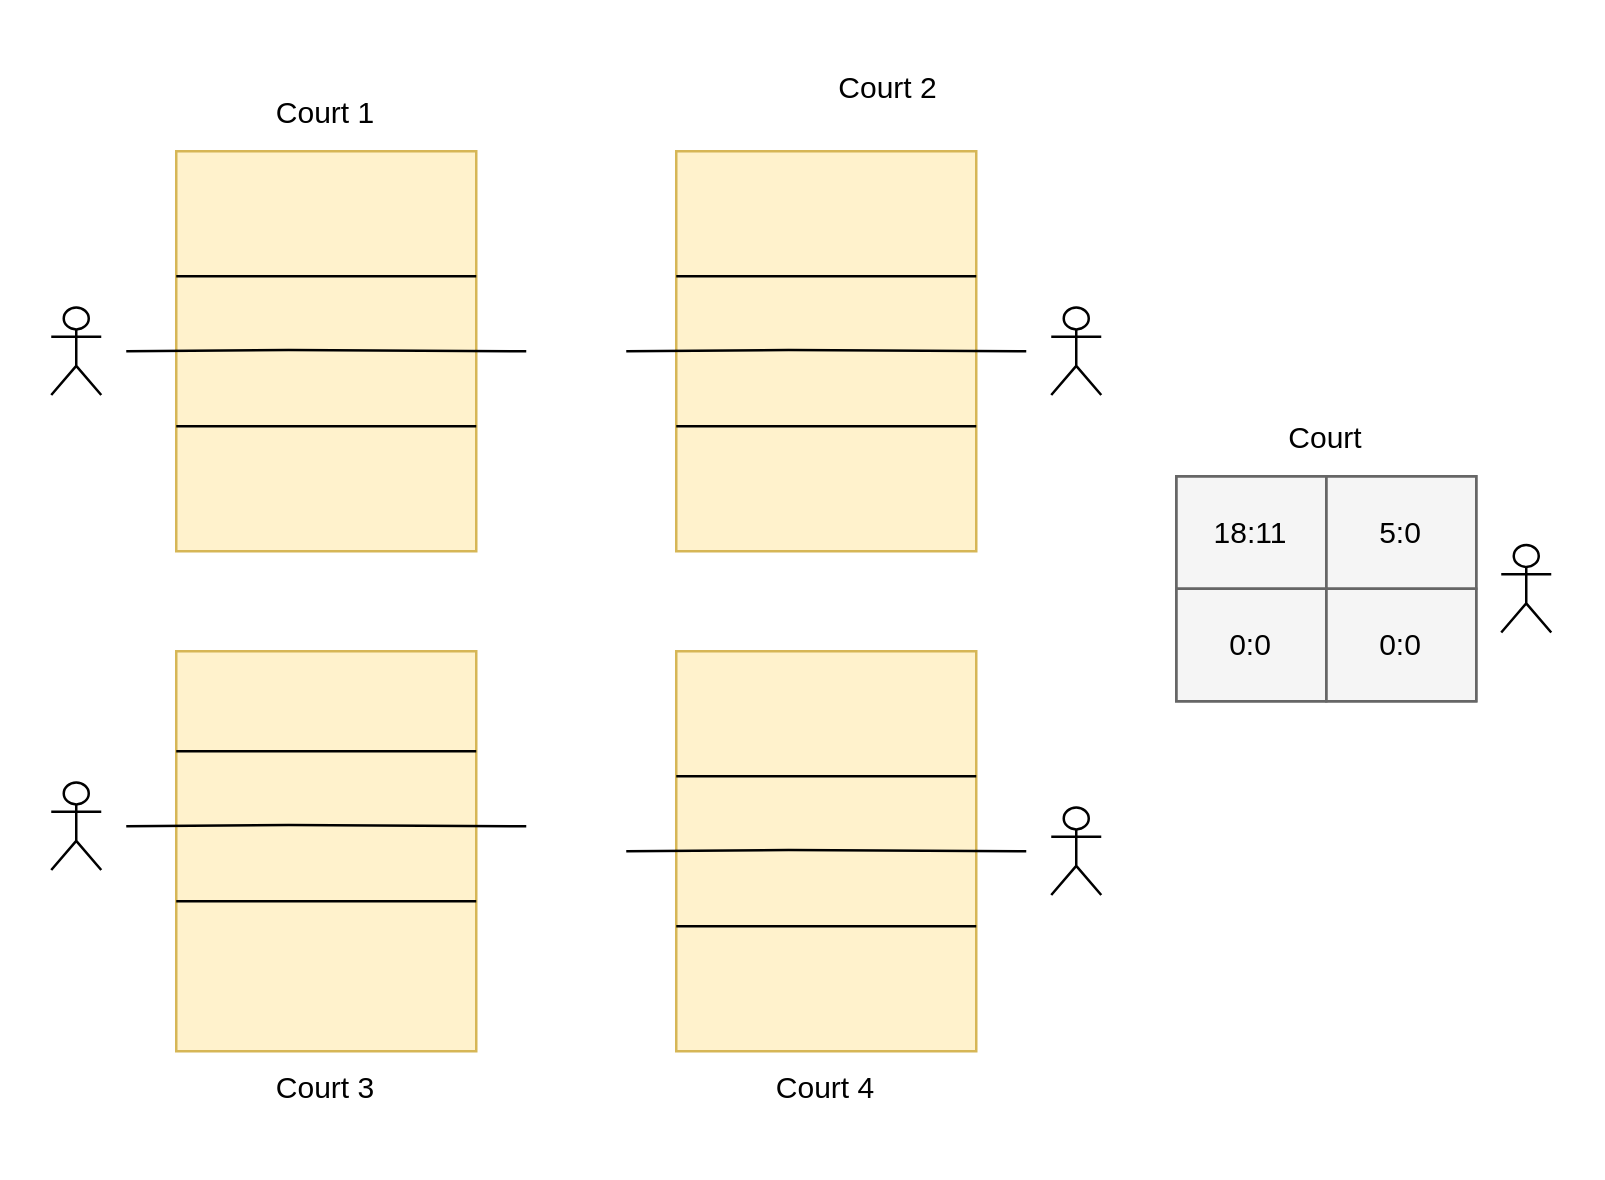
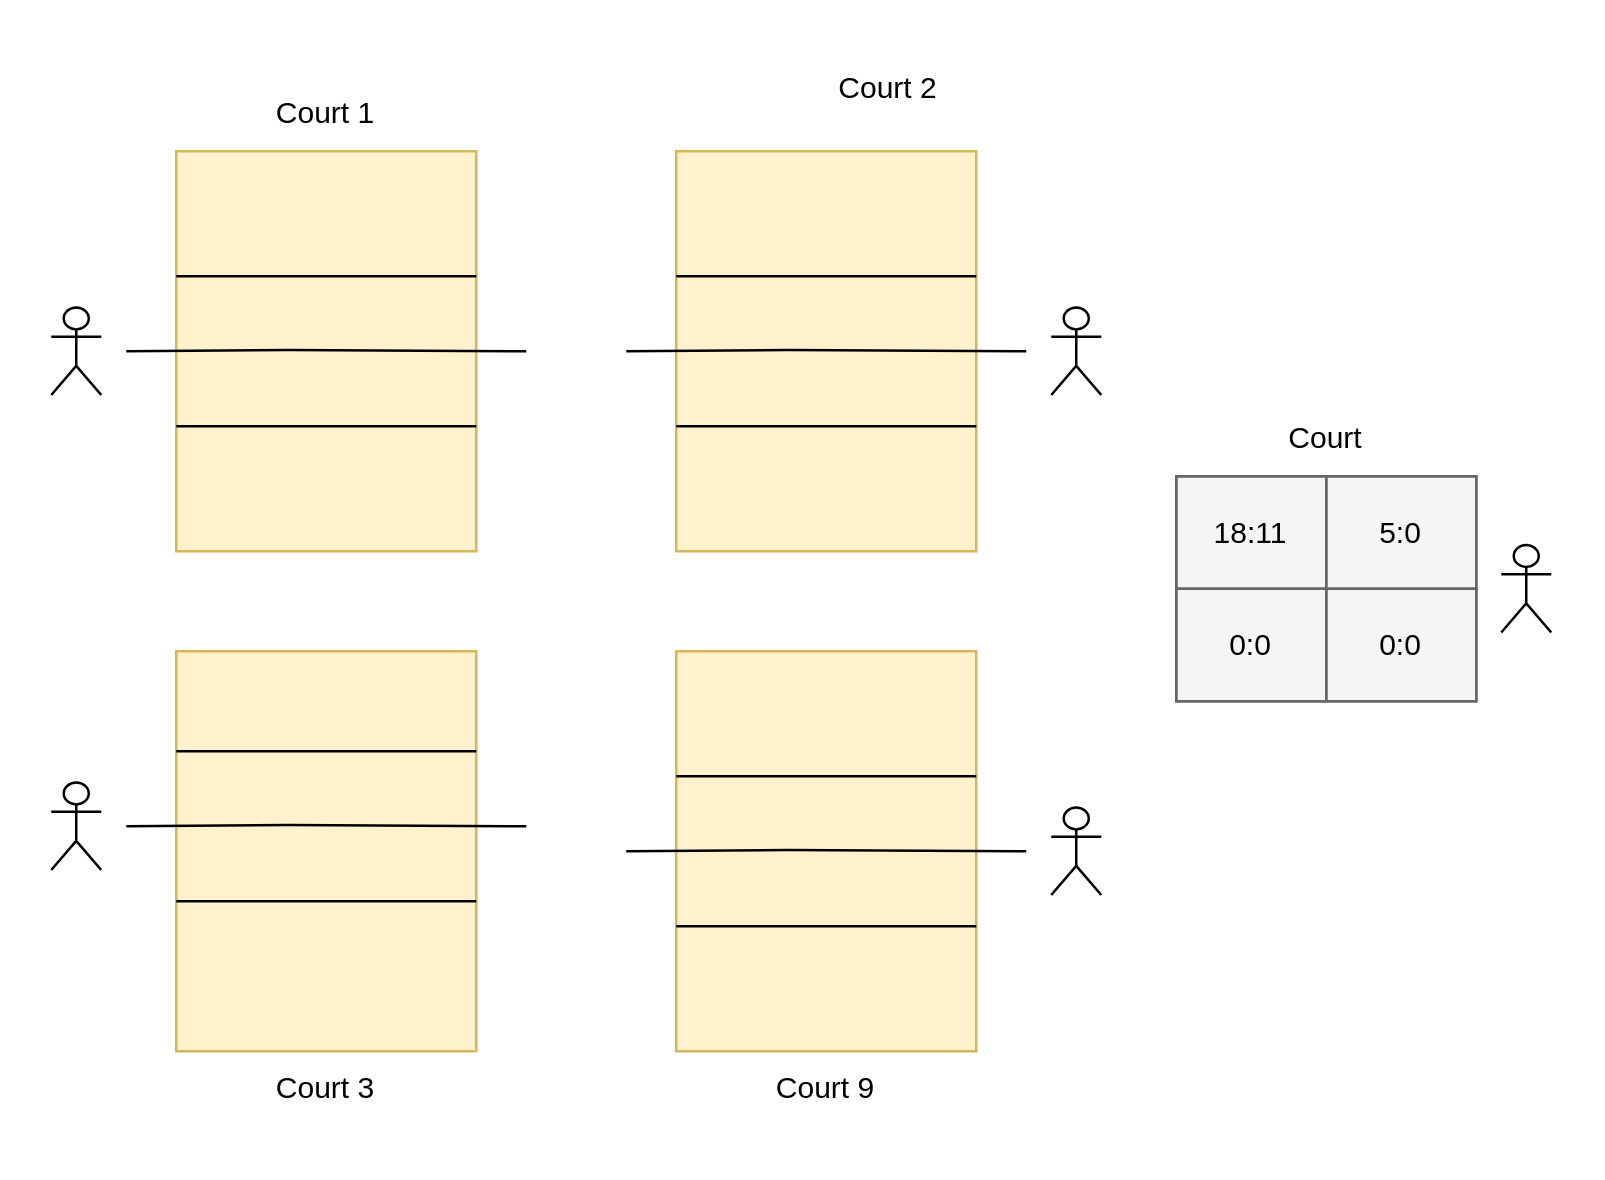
node "Court 4": label "Court 4" -> "Court 9"
